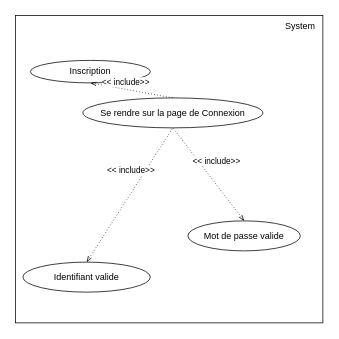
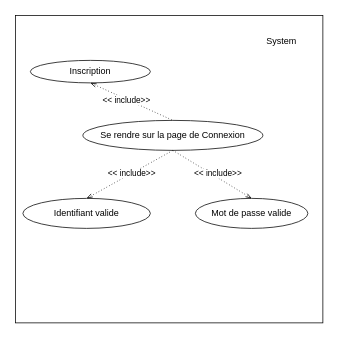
node "System": moved (300, 27) -> (282, 42)
node "Se rendre sur la page de Connexion": moved (173, 113) -> (173, 135)
node "Mot de passe valide": moved (244, 236) -> (252, 213)
node "Identifiant valide": moved (87, 277) -> (87, 213)
